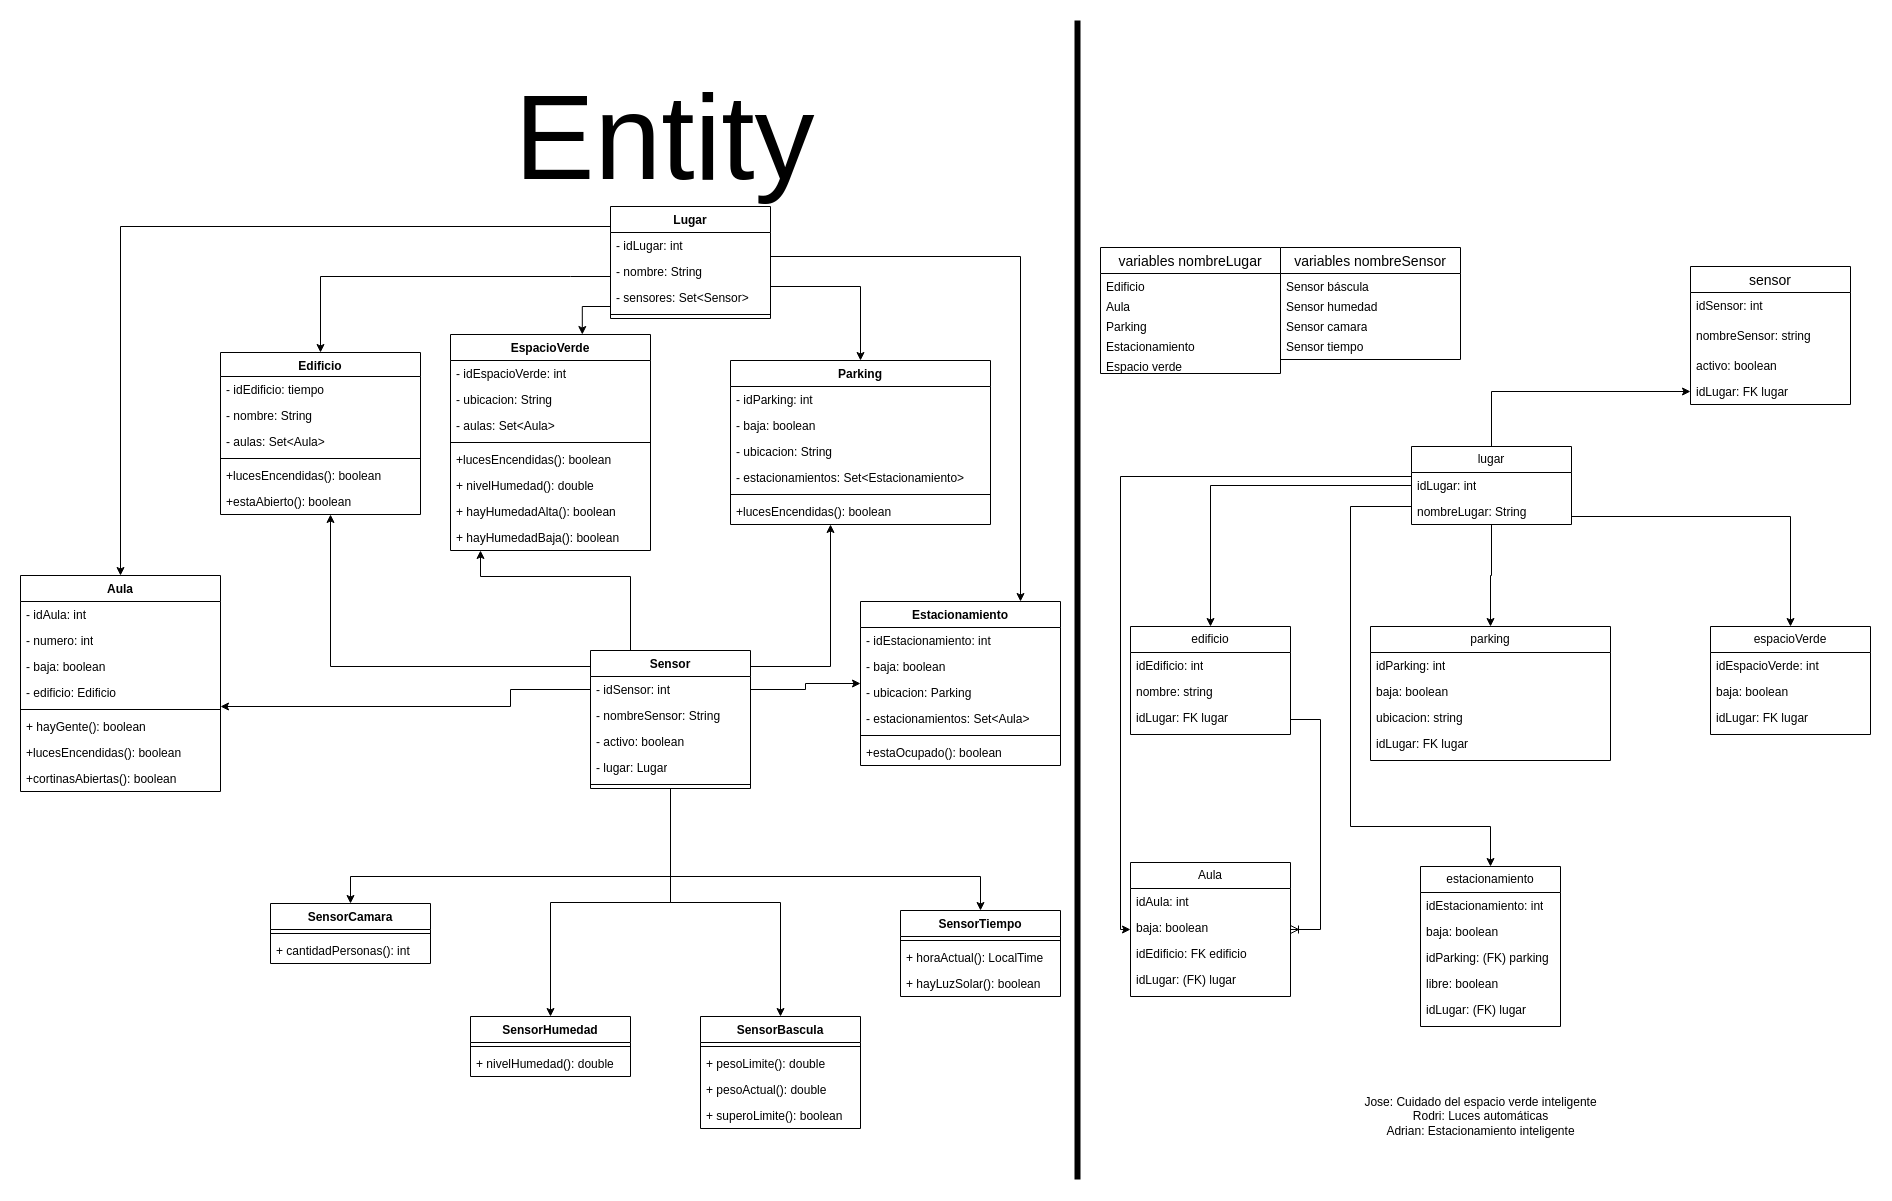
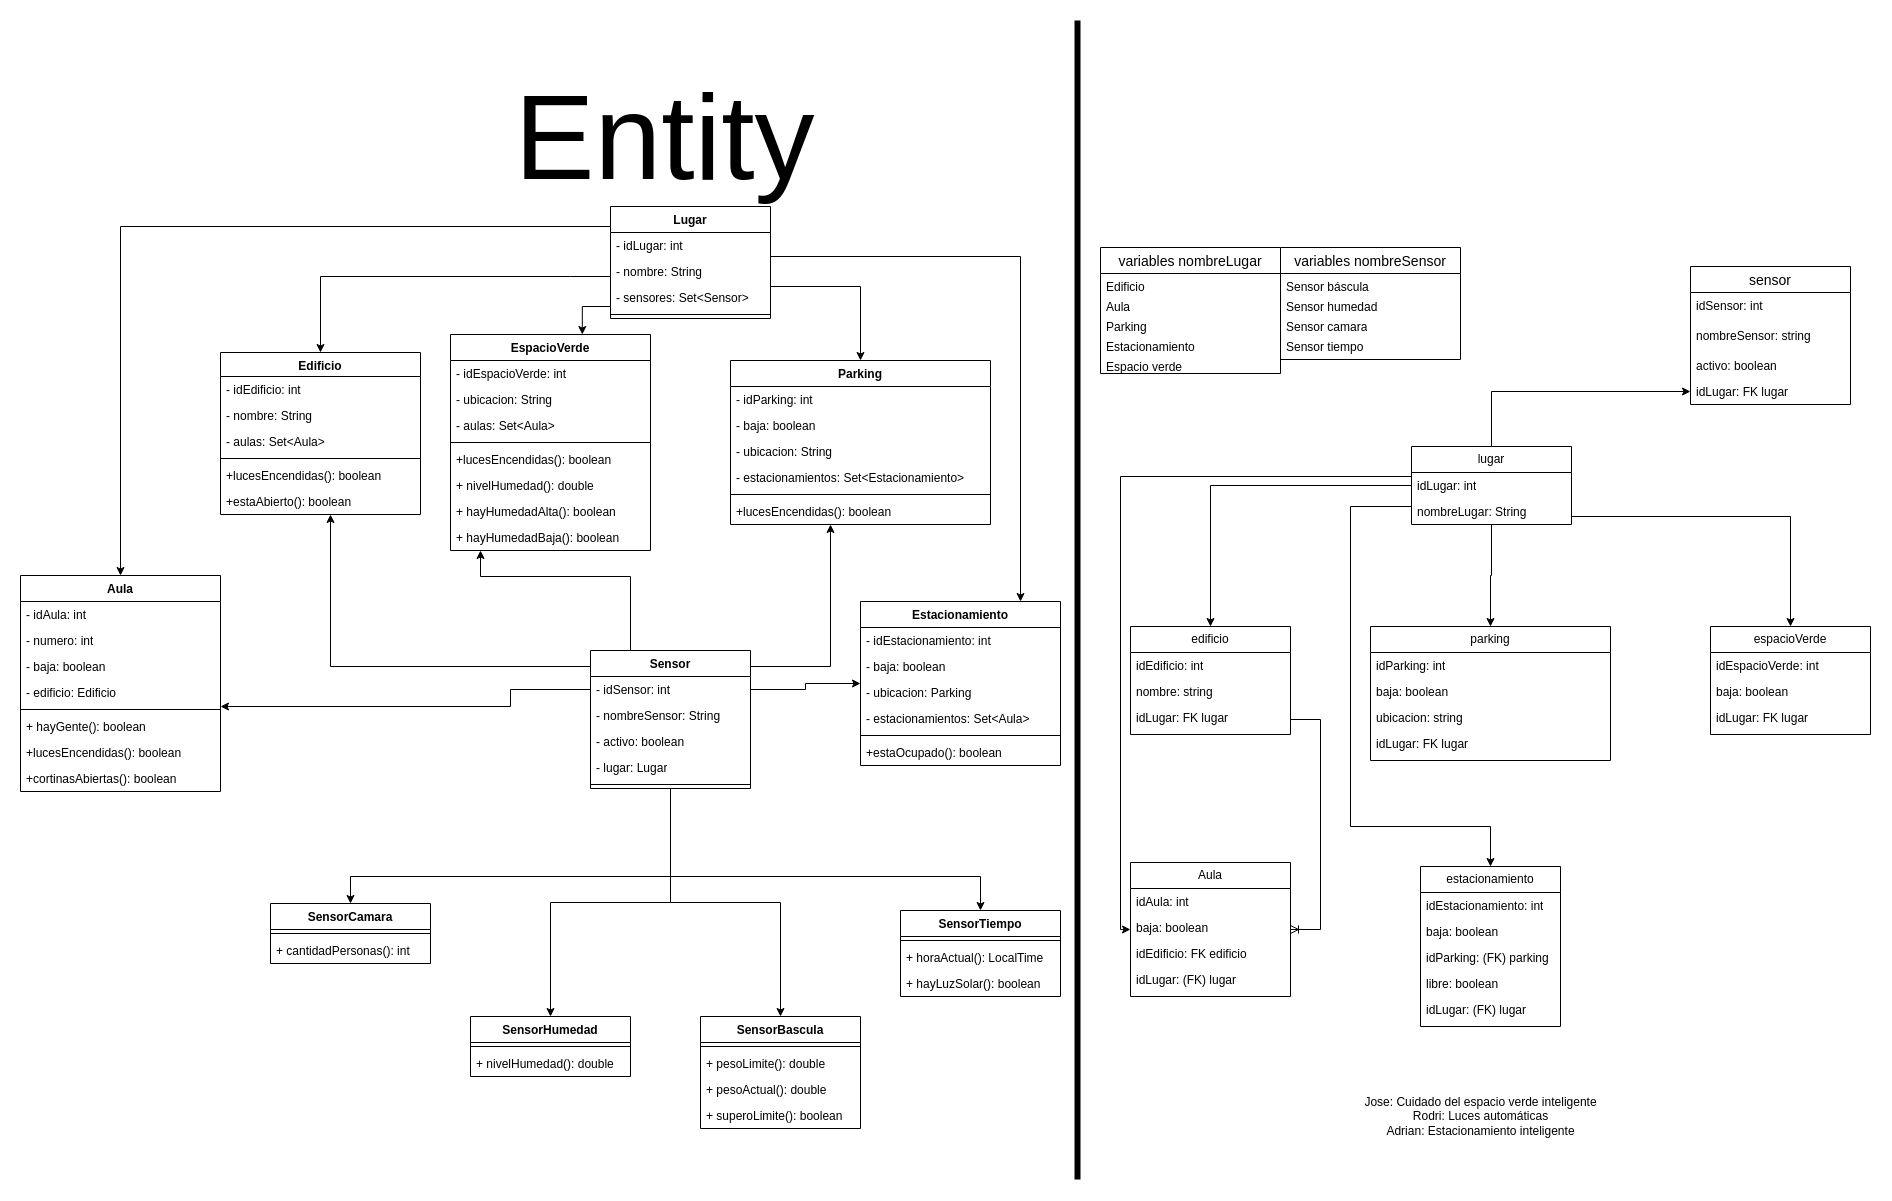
node "- idEdificio: tiempo": label "- idEdificio: tiempo" -> "- idEdificio: int"
